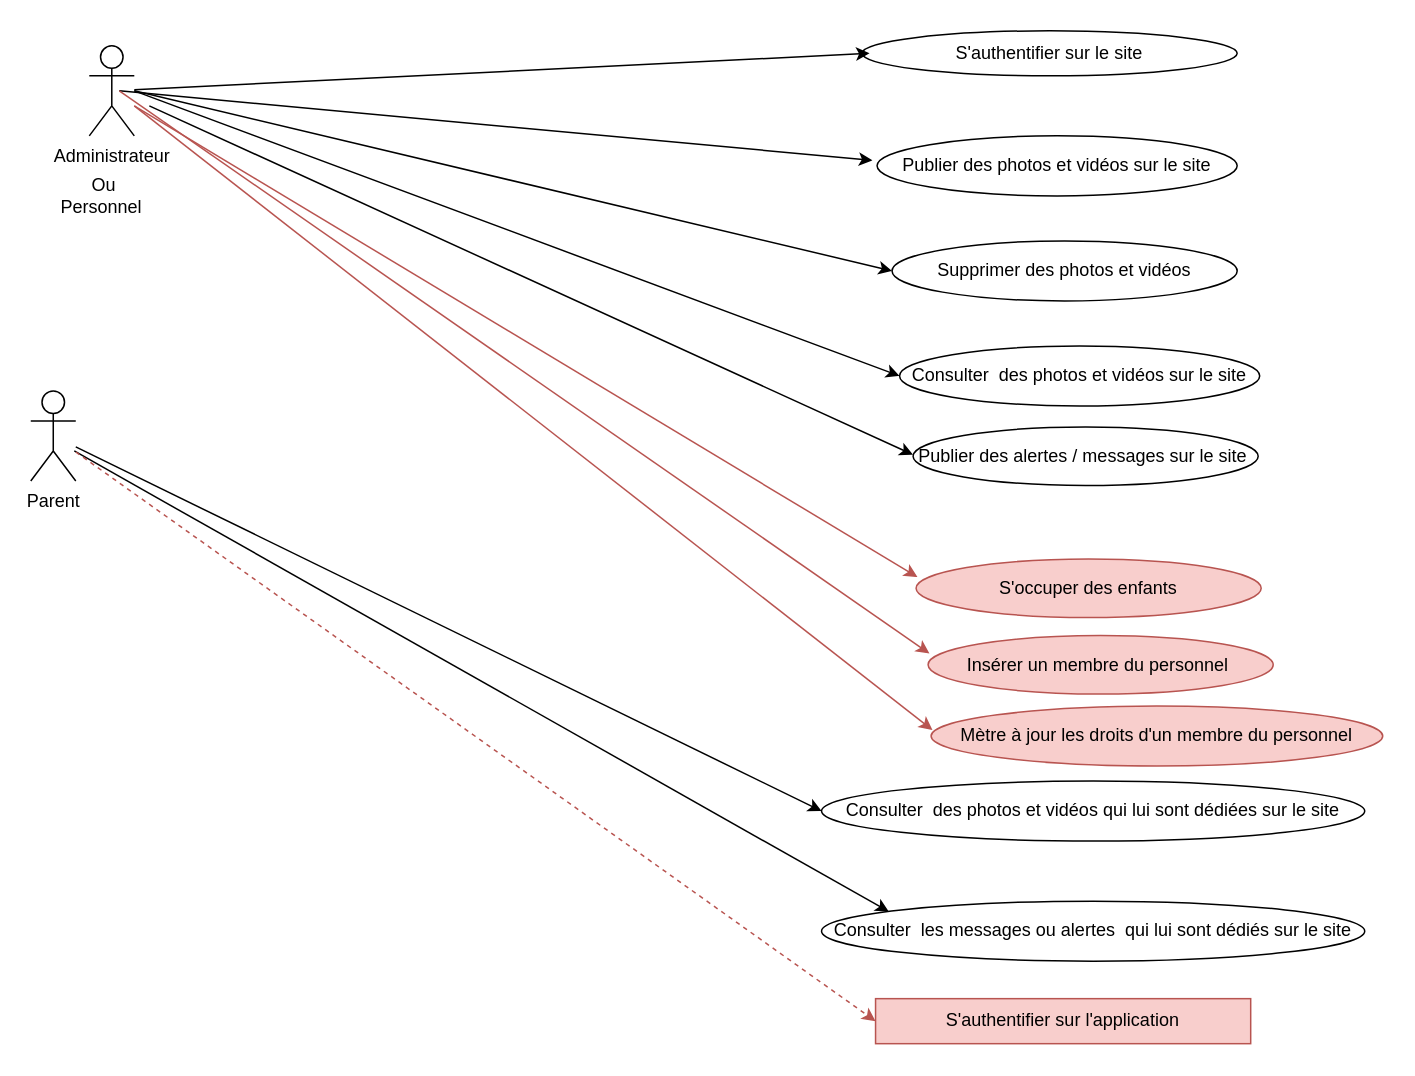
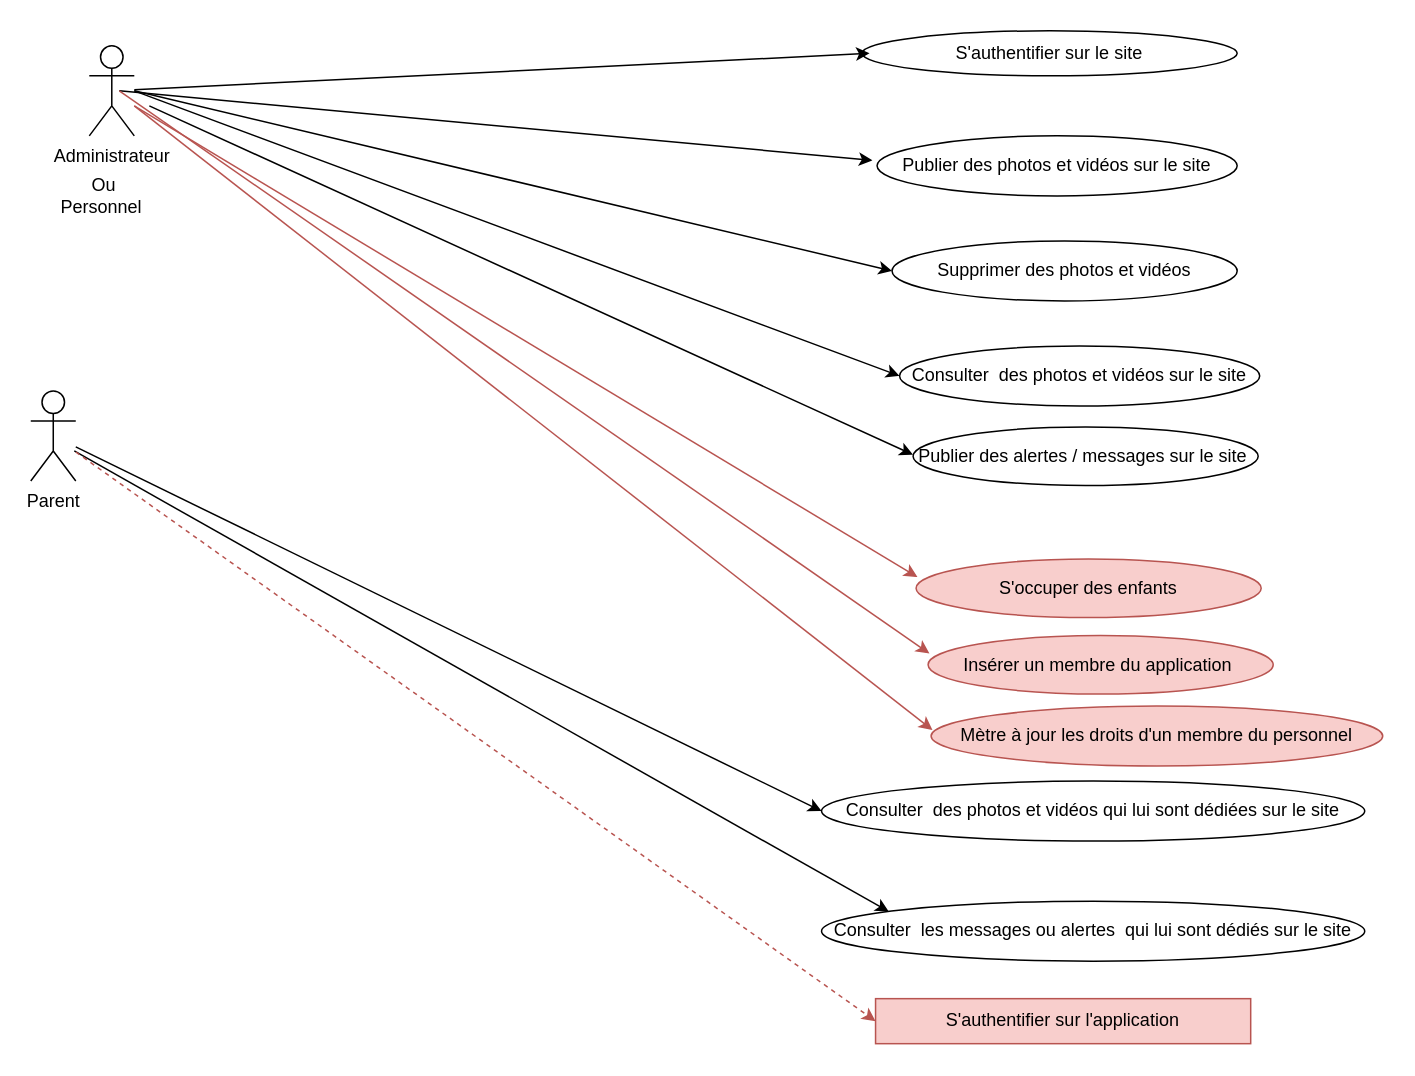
node "Insérer un membre du personnel": label "Insérer un membre du personnel" -> "Insérer un membre du application"
